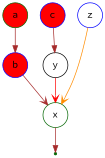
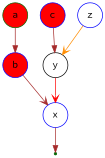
edge "z" -> "x": now "z" -> "y"
node "x": color darkgreen -> blue
